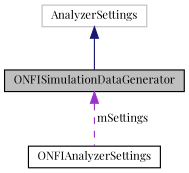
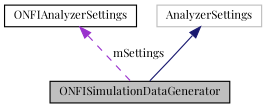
edge "ONFIAnalyzerSettings" -> "ONFISimulationDataGenerator": reversed
